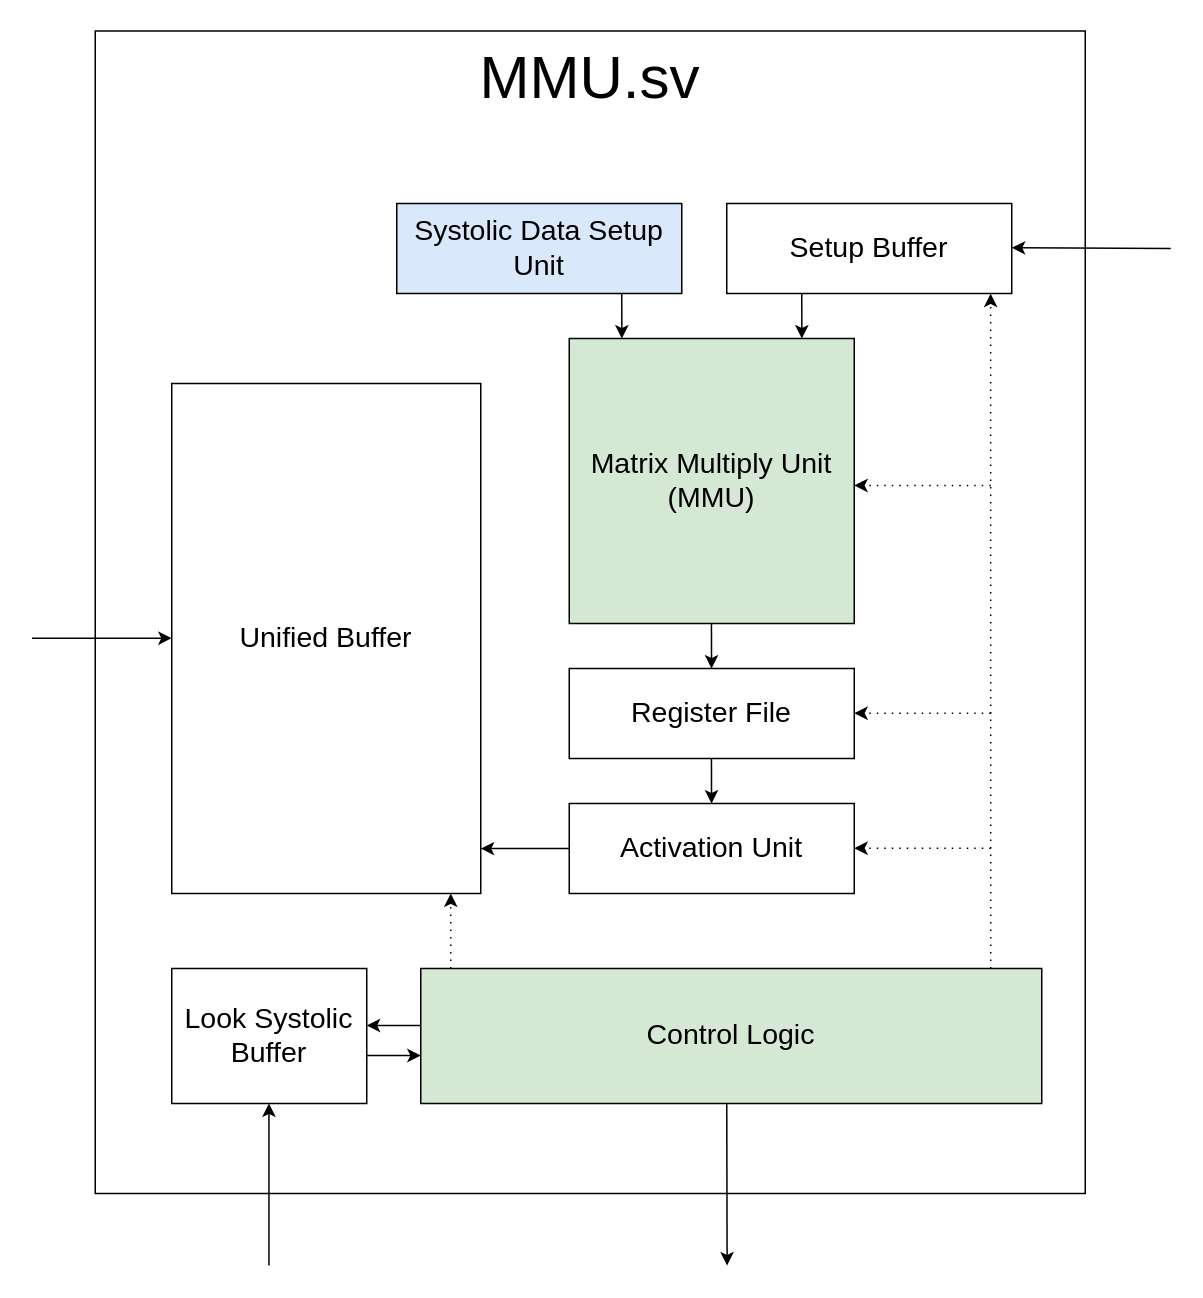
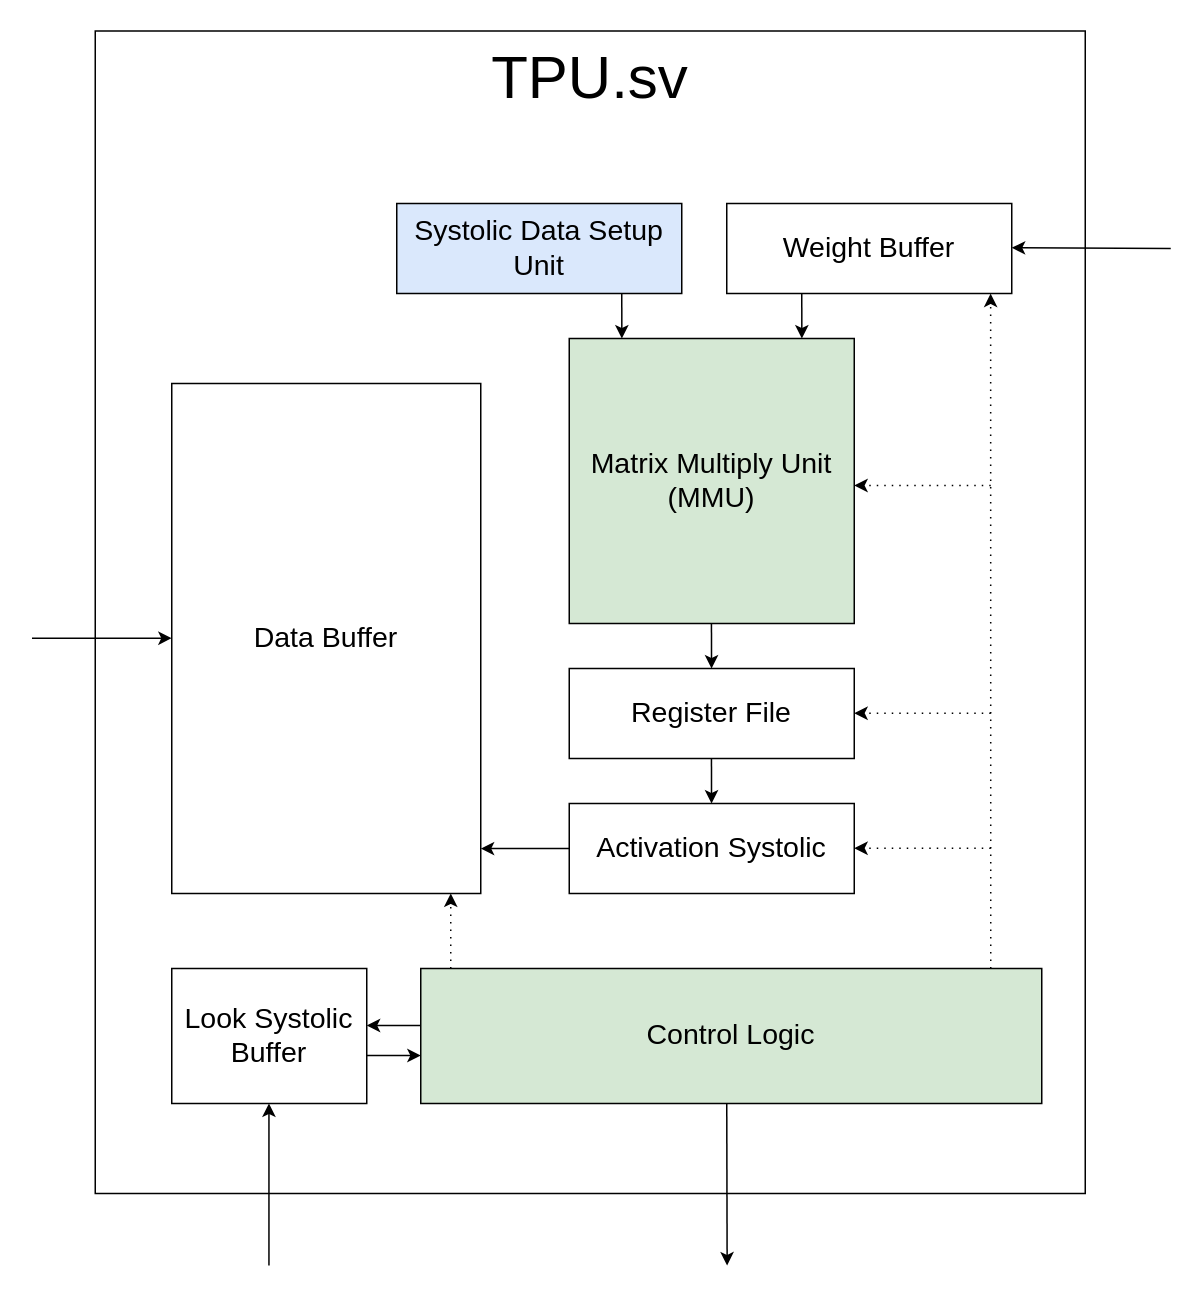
node "MMU.sv": label "MMU.sv" -> "TPU.sv"
node "Setup Buffer": label "Setup Buffer" -> "Weight Buffer"
node "Unified Buffer": label "Unified Buffer" -> "Data Buffer"
node "Activation Unit": label "Activation Unit" -> "Activation Systolic"
